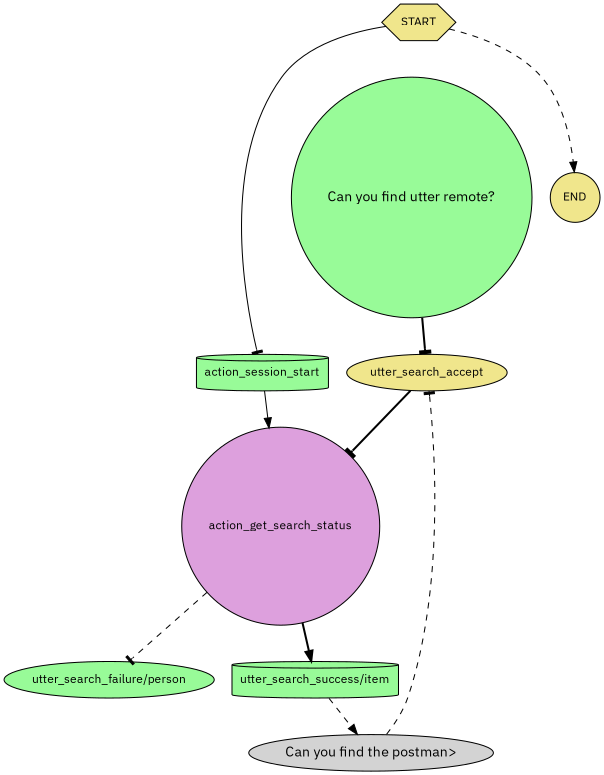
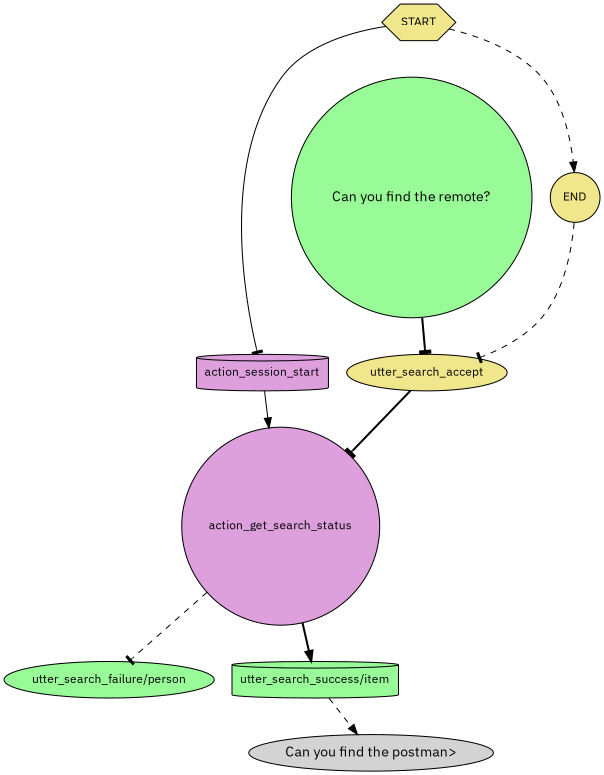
node "Can you find utter remote?": label "Can you find utter remote?" -> "Can you find the remote?"
node "action_session_start": fillcolor palegreen -> plum
edge "Can you find the postman>" -> "utter_search_accept": now "END" -> "utter_search_accept"
